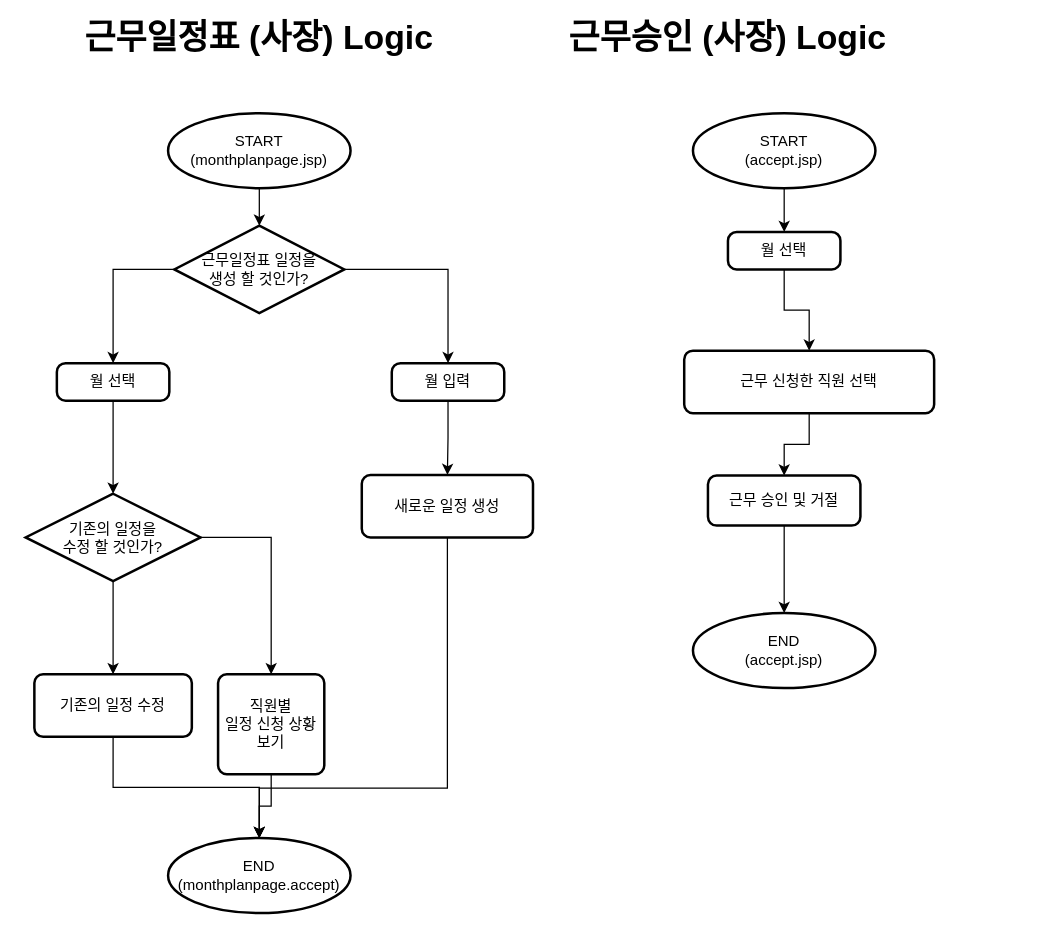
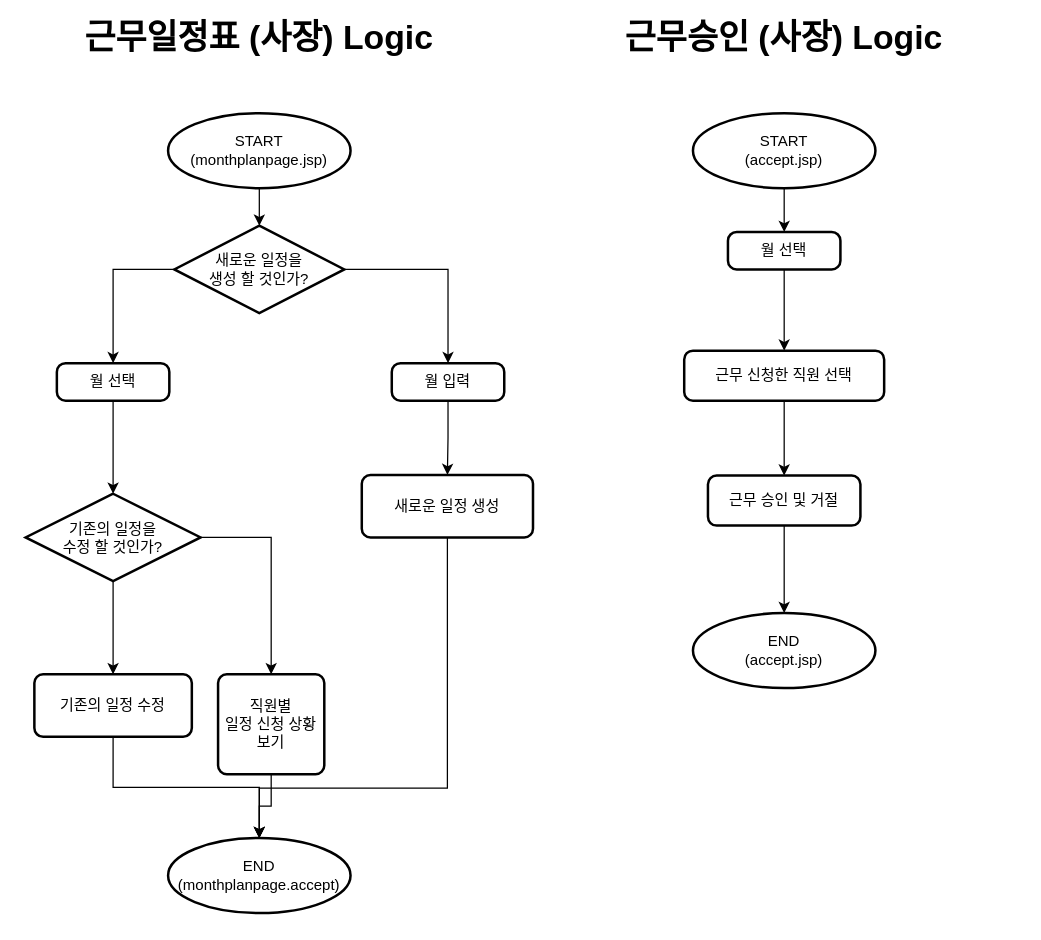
node "근무승인 (사장) Logic": moved (728, 38) -> (784, 38)
node "근무일정표 일정을 생성 할 것인가?": label "근무일정표 일정을 생성 할 것인가?" -> "새로운 일정을 생성 할 것인가?"
node "근무 신청한 직원 선택": size 250x63 -> 200x50
